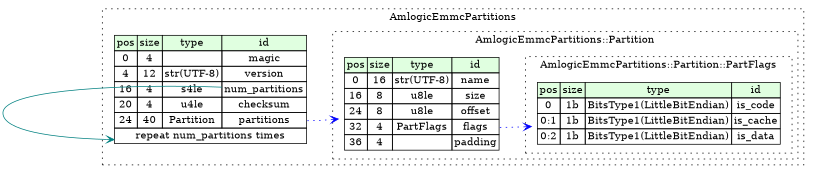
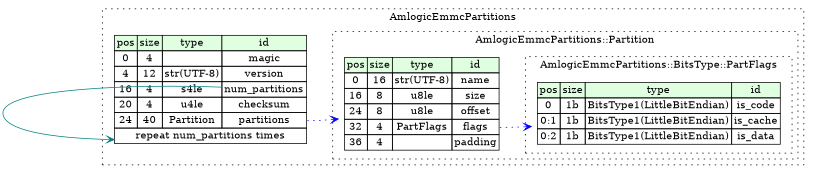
cluster "AmlogicEmmcPartitions::Partition::PartFlags": label "AmlogicEmmcPartitions::Partition::PartFlags" -> "AmlogicEmmcPartitions::BitsType::PartFlags"
